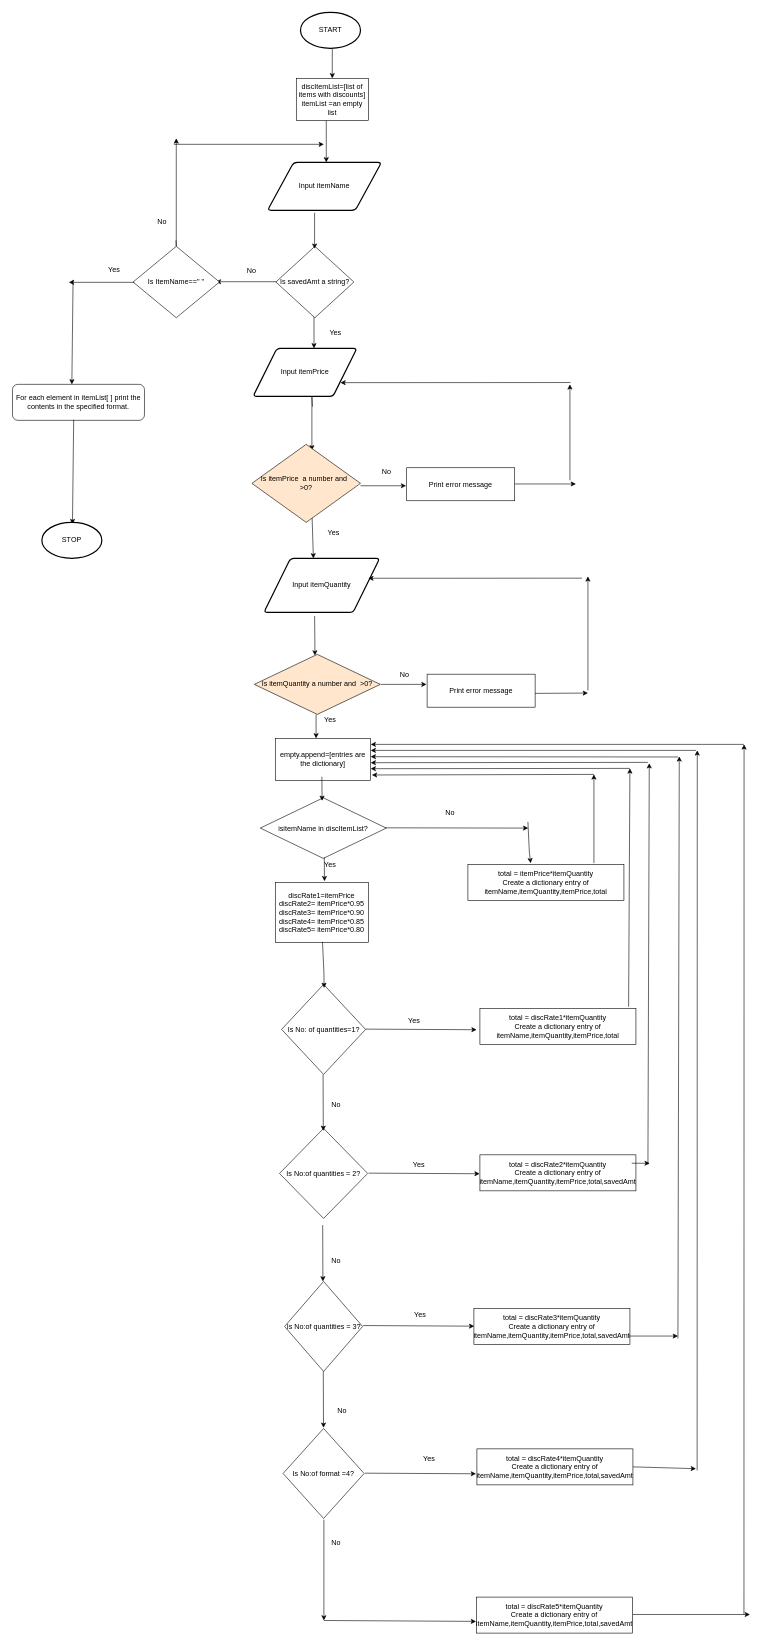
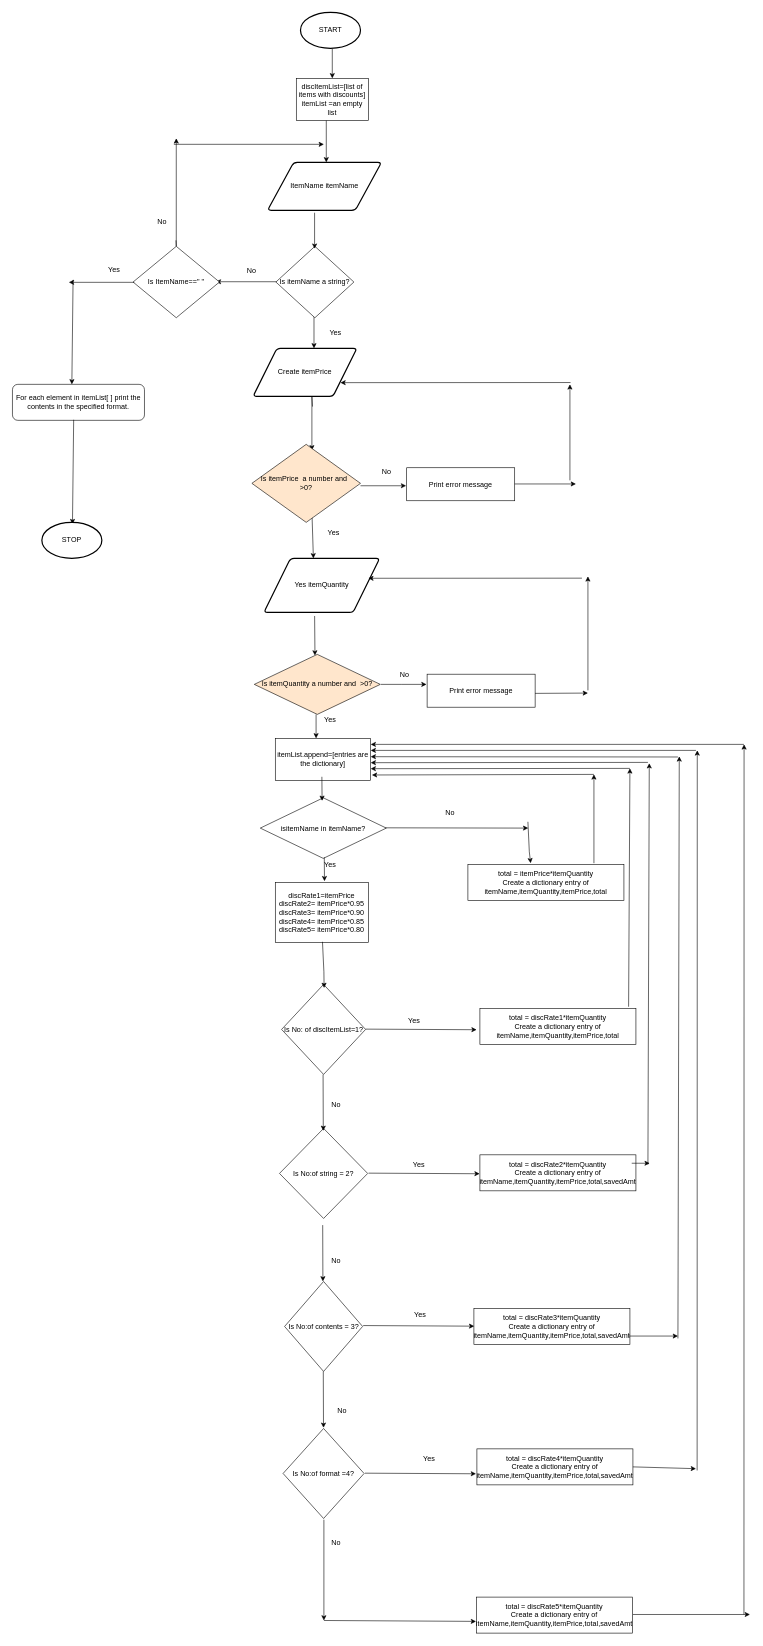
node "Input itemName": label "Input itemName" -> "ItemName itemName"
node "Is savedAmt a string?": label "Is savedAmt a string?" -> "Is itemName a string?"
node "Input itemPrice": label "Input itemPrice" -> "Create itemPrice"
node "Input itemQuantity": label "Input itemQuantity" -> "Yes itemQuantity"
node "empty.append=[entries are the dictionary]": label "empty.append=[entries are the dictionary]" -> "itemList.append=[entries are the dictionary]"
node "isitemName in discItemList?": label "isitemName in discItemList?" -> "isitemName in itemName?"
node "Is No: of quantities=1?": label "Is No: of quantities=1?" -> "Is No: of discItemList=1?"
node "Is No:of quantities = 2?": label "Is No:of quantities = 2?" -> "Is No:of string = 2?"
node "Is No:of quantities = 3?": label "Is No:of quantities = 3?" -> "Is No:of contents = 3?"
